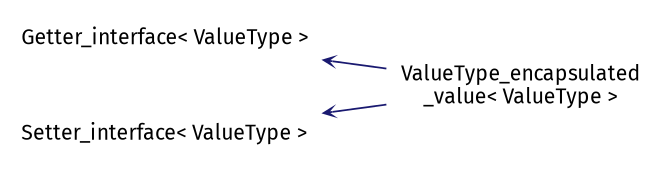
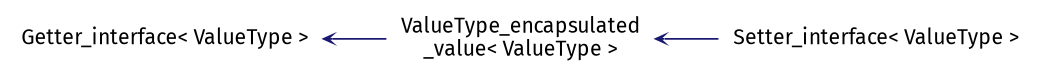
edge "ValueType_encapsulated _value< ValueType >" -> "Setter_interface< ValueType >": reversed
